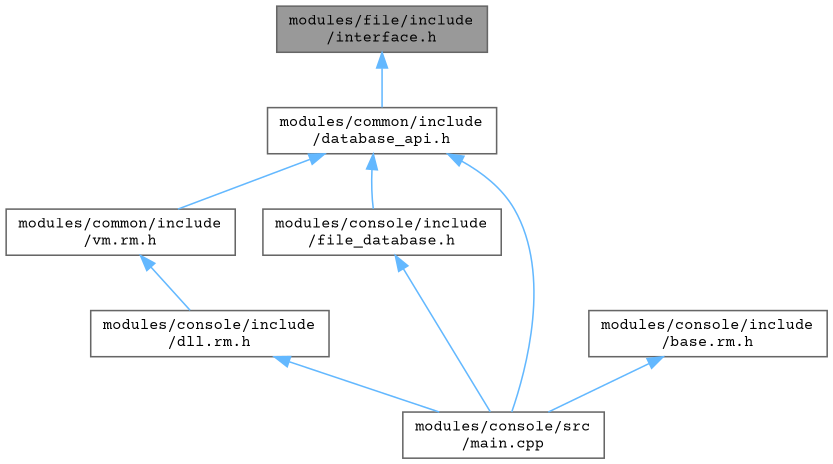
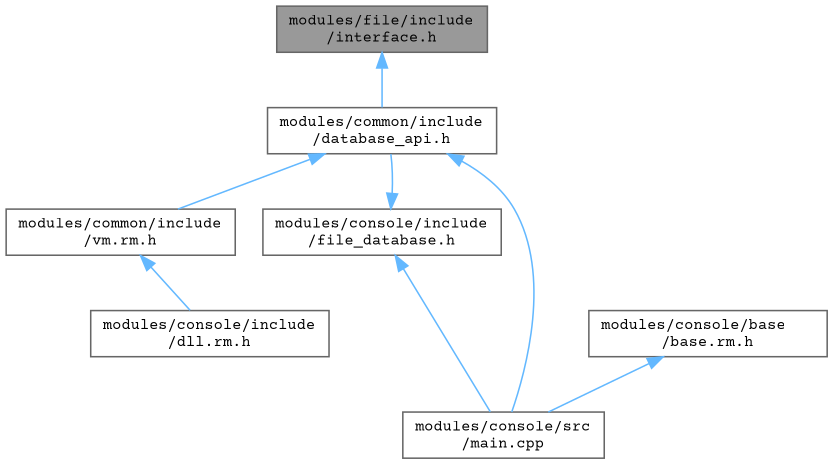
edge "modules/console/include /file_database.h" -> "modules/common/include /database_api.h": reversed
node "modules/console/include /base.rm.h": label "modules/console/include /base.rm.h" -> "modules/console/base /base.rm.h"
edge "modules/console/src /main.cpp" -> "modules/console/include /dll.rm.h": removed
